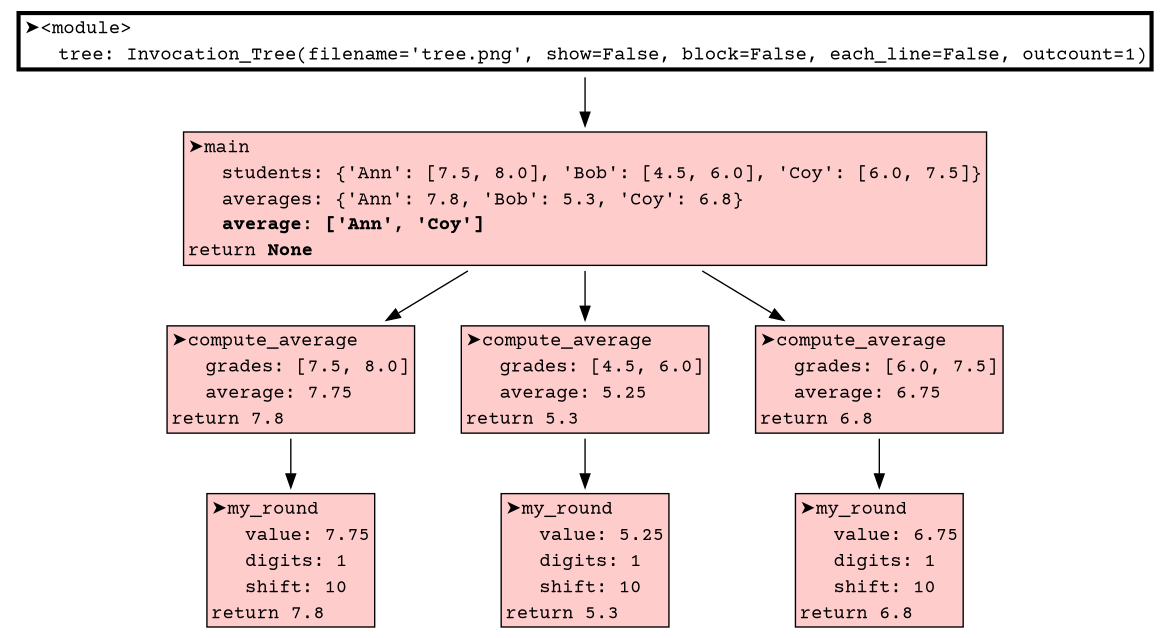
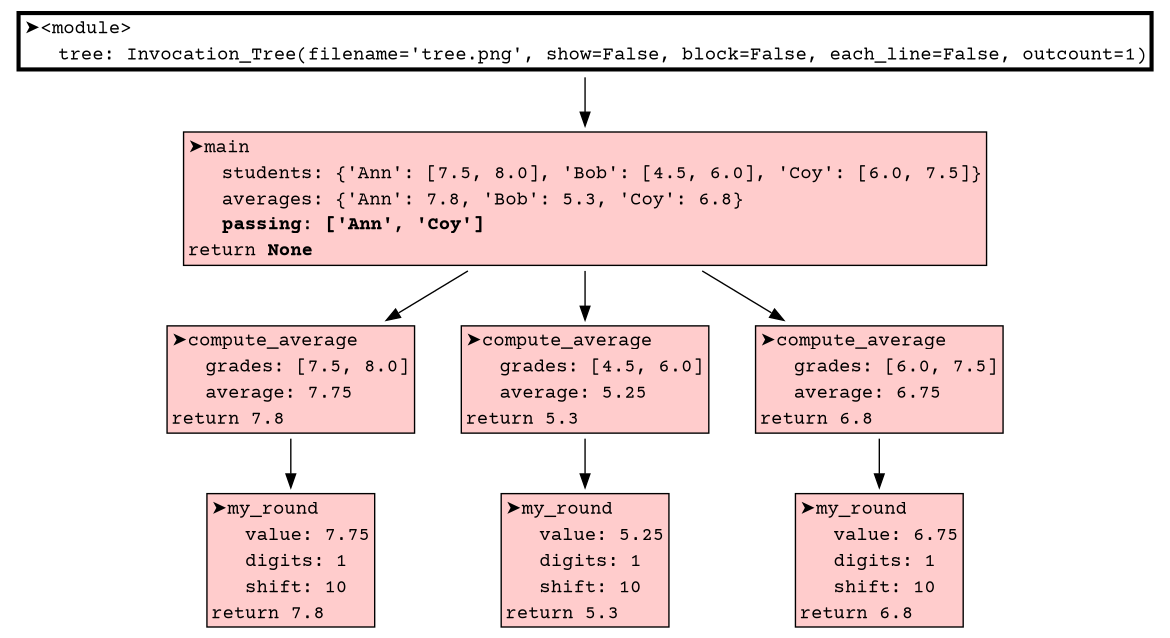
node "➤main": text "average" -> "passing"
